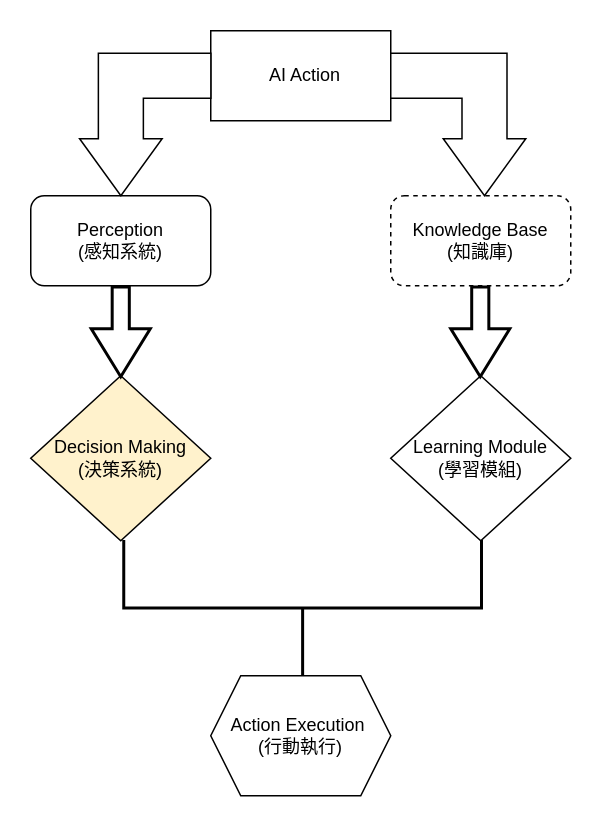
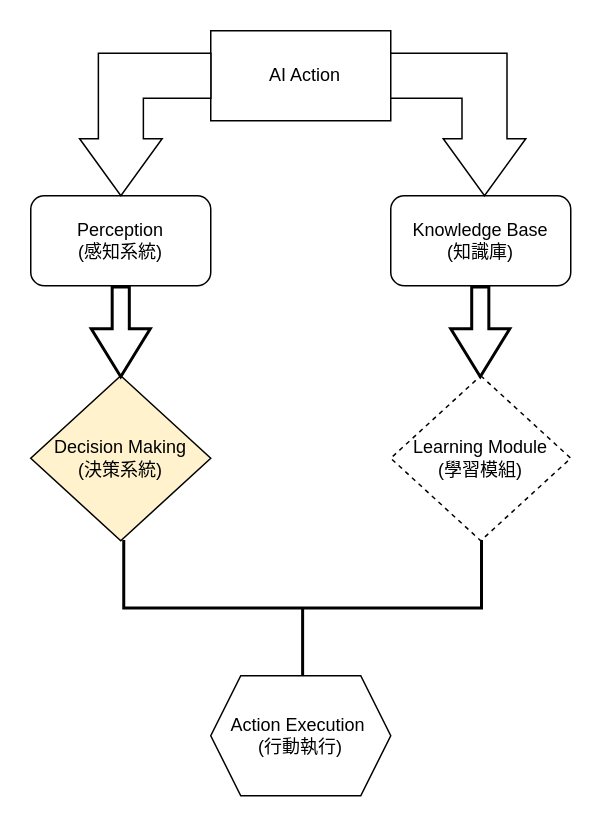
node "Knowledge Base (知識庫)": style dashed -> solid
node "Learning Module (學習模組)": style solid -> dashed
